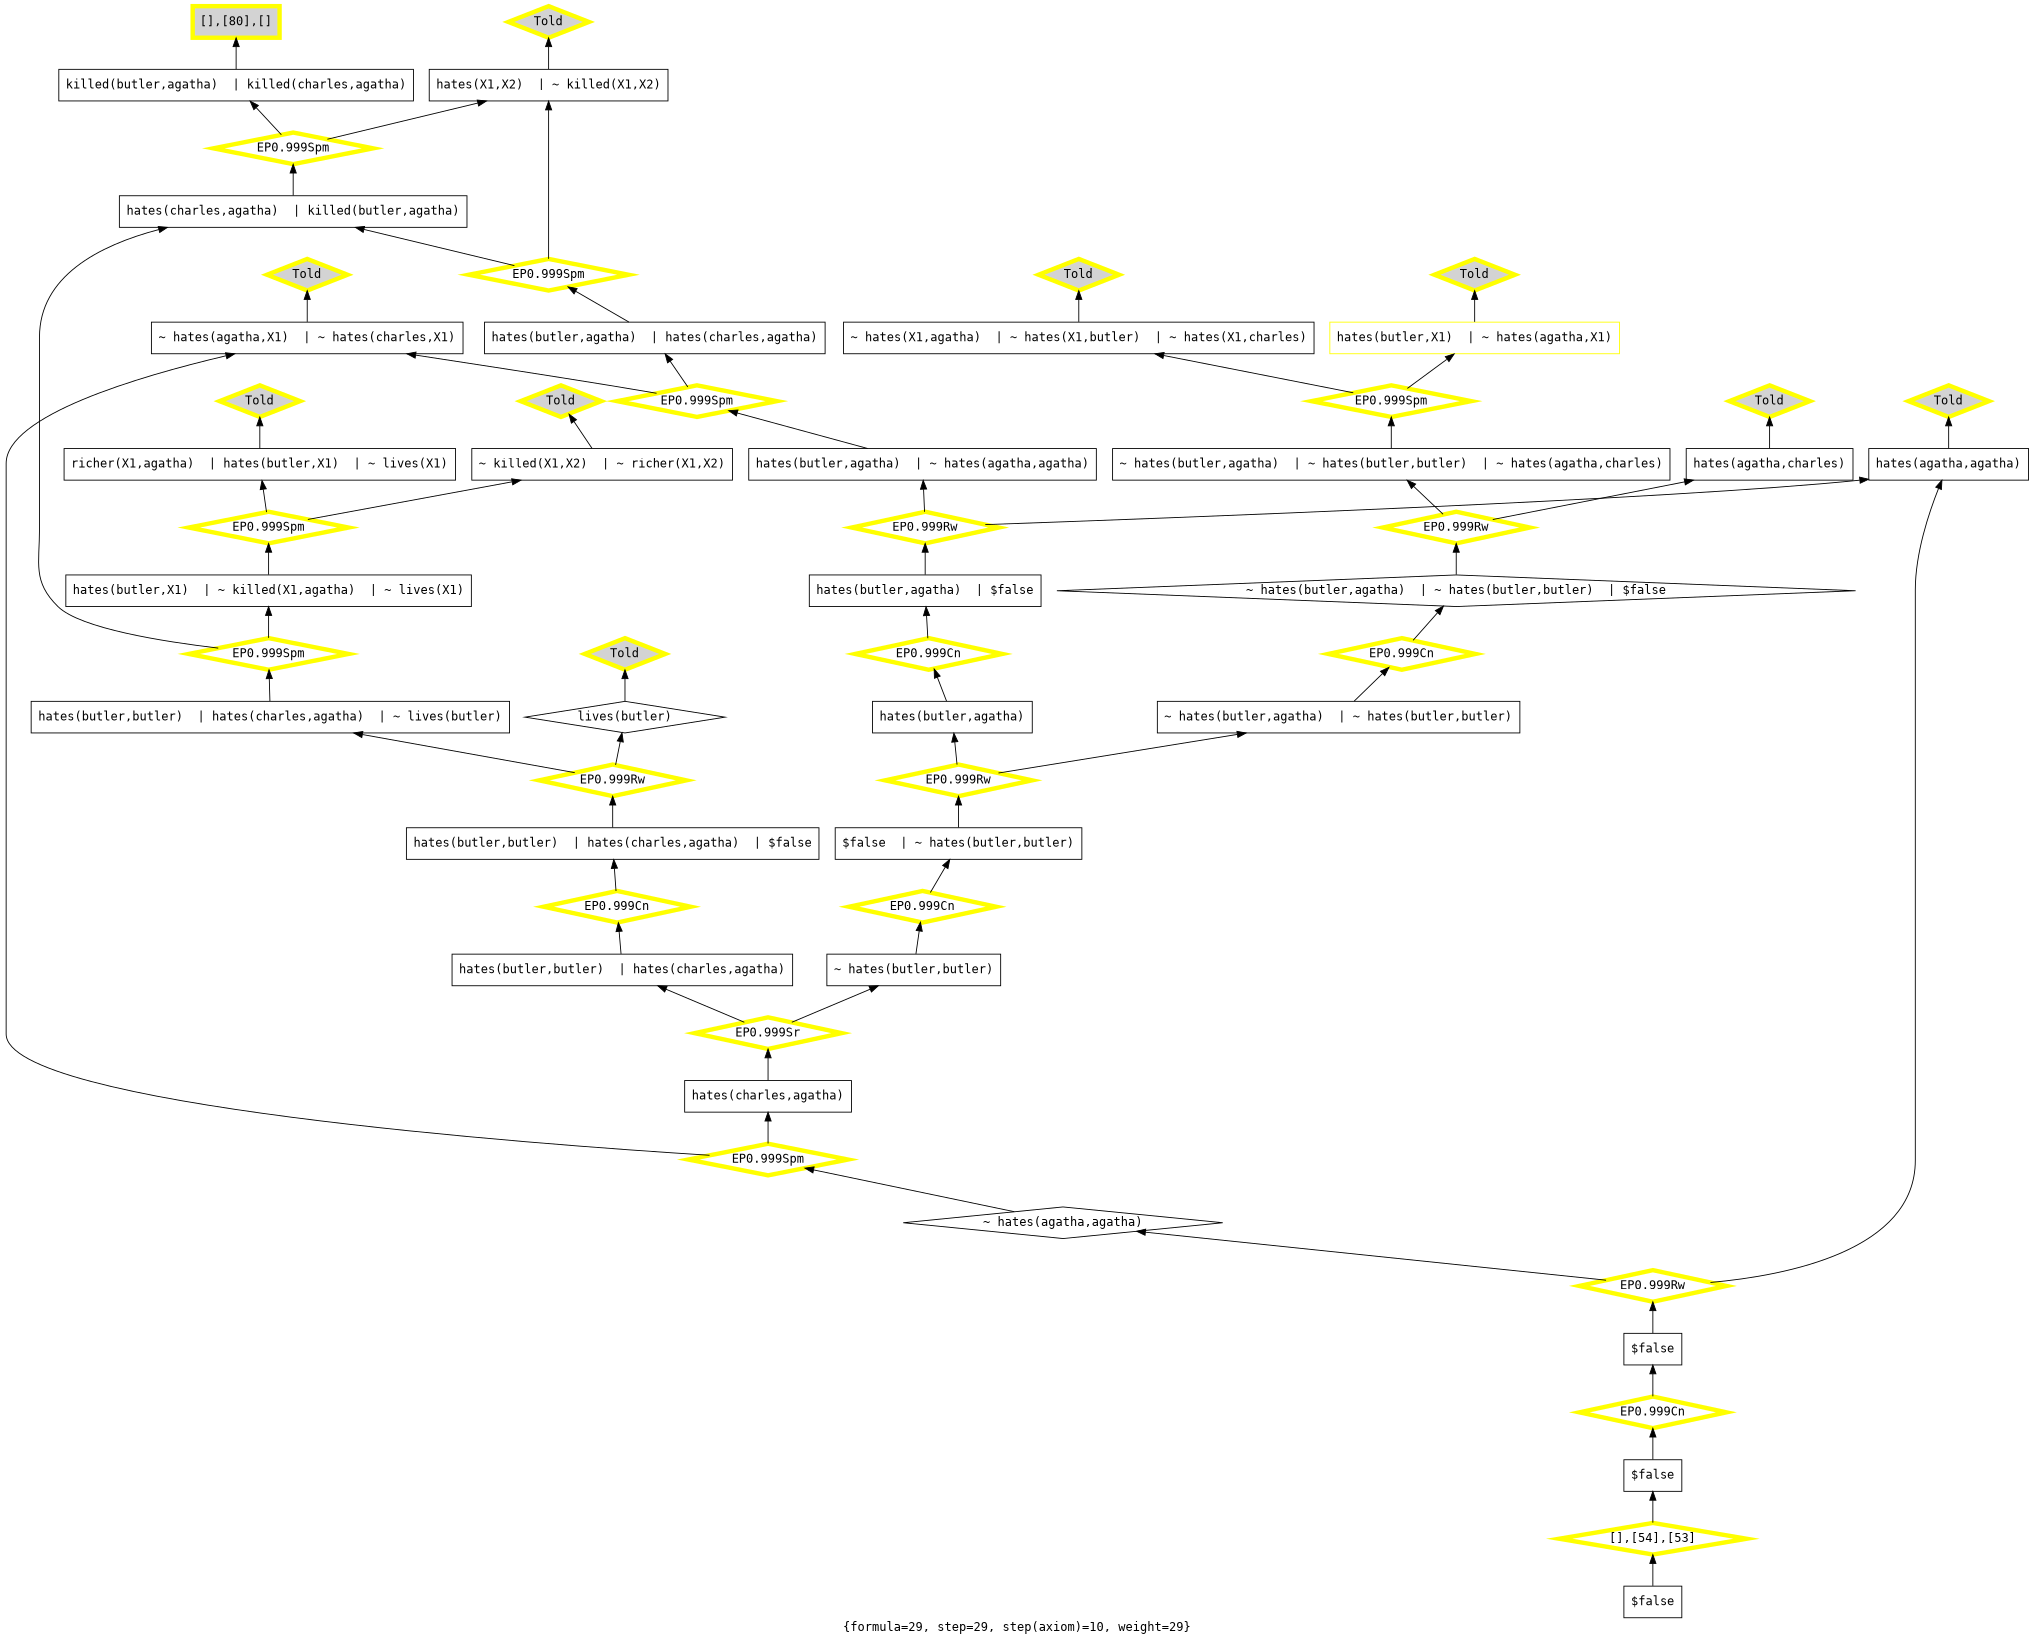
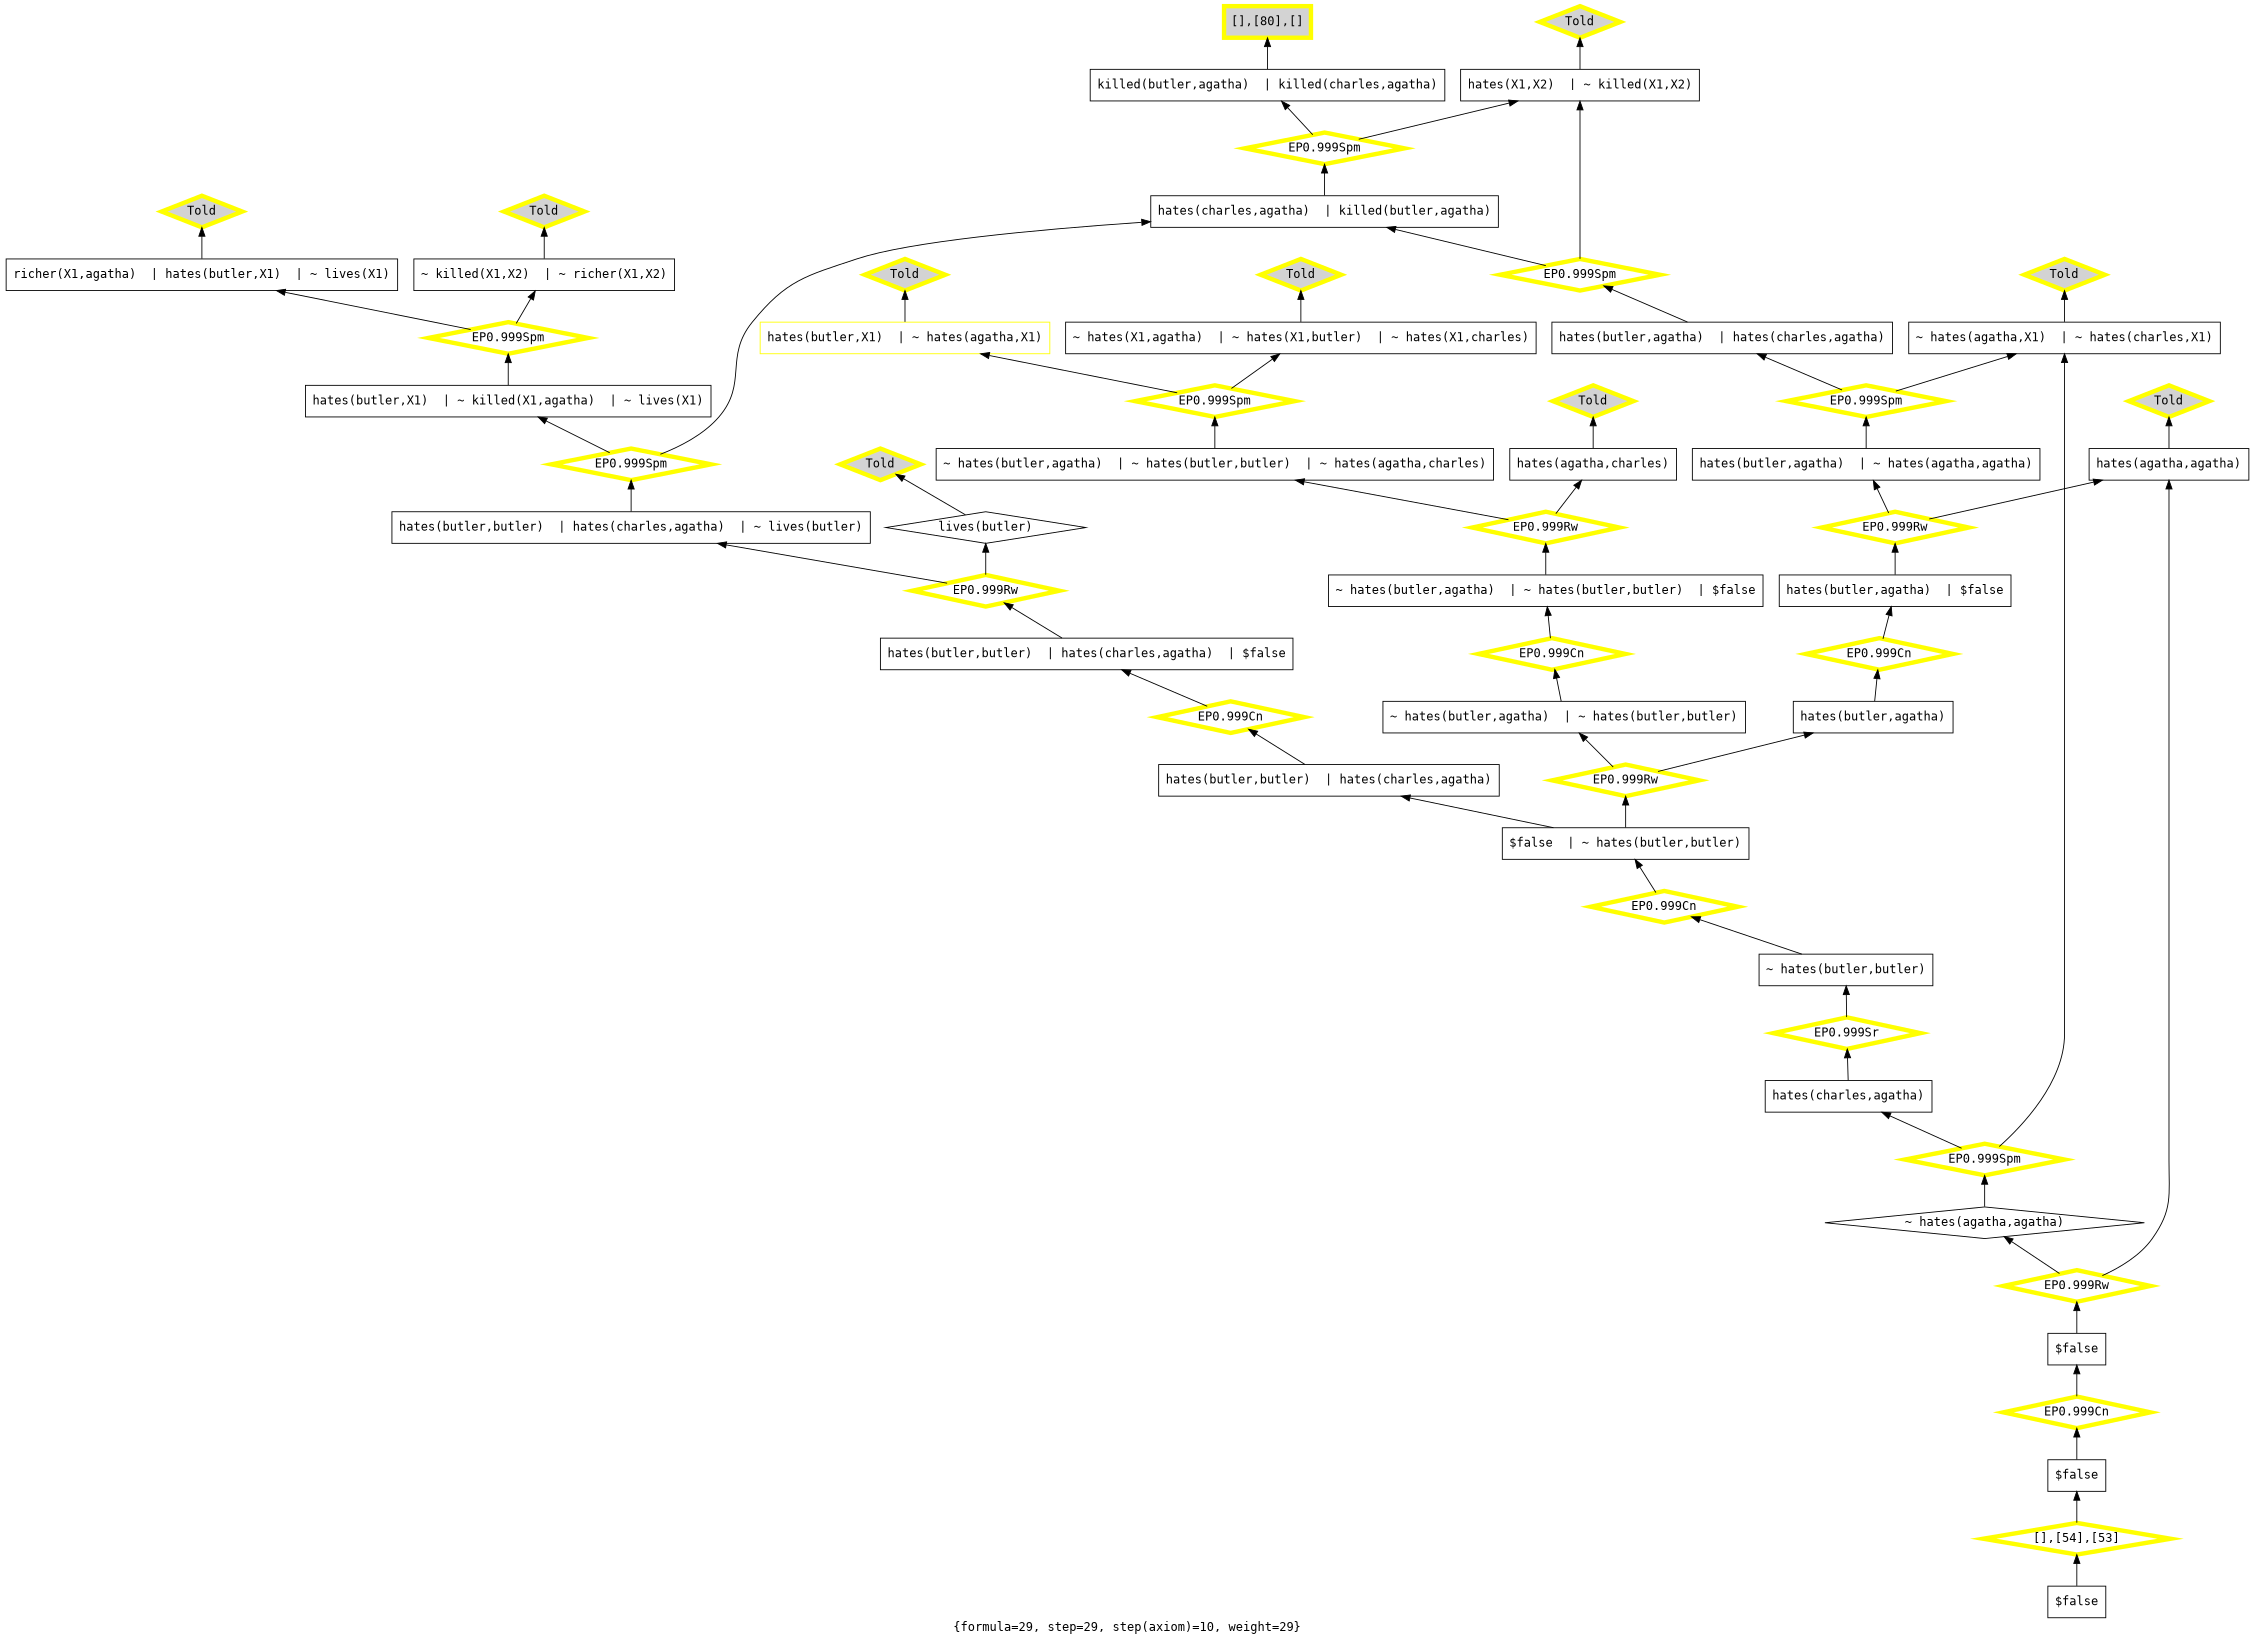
node "~ hates(butler,agatha)  | ~ hates(butler,butler)  | $false": shape diamond -> box
edge "EP0.999Sr" -> "hates(butler,butler)  | hates(charles,agatha)": now "$false  | ~ hates(butler,butler)" -> "hates(butler,butler)  | hates(charles,agatha)"
